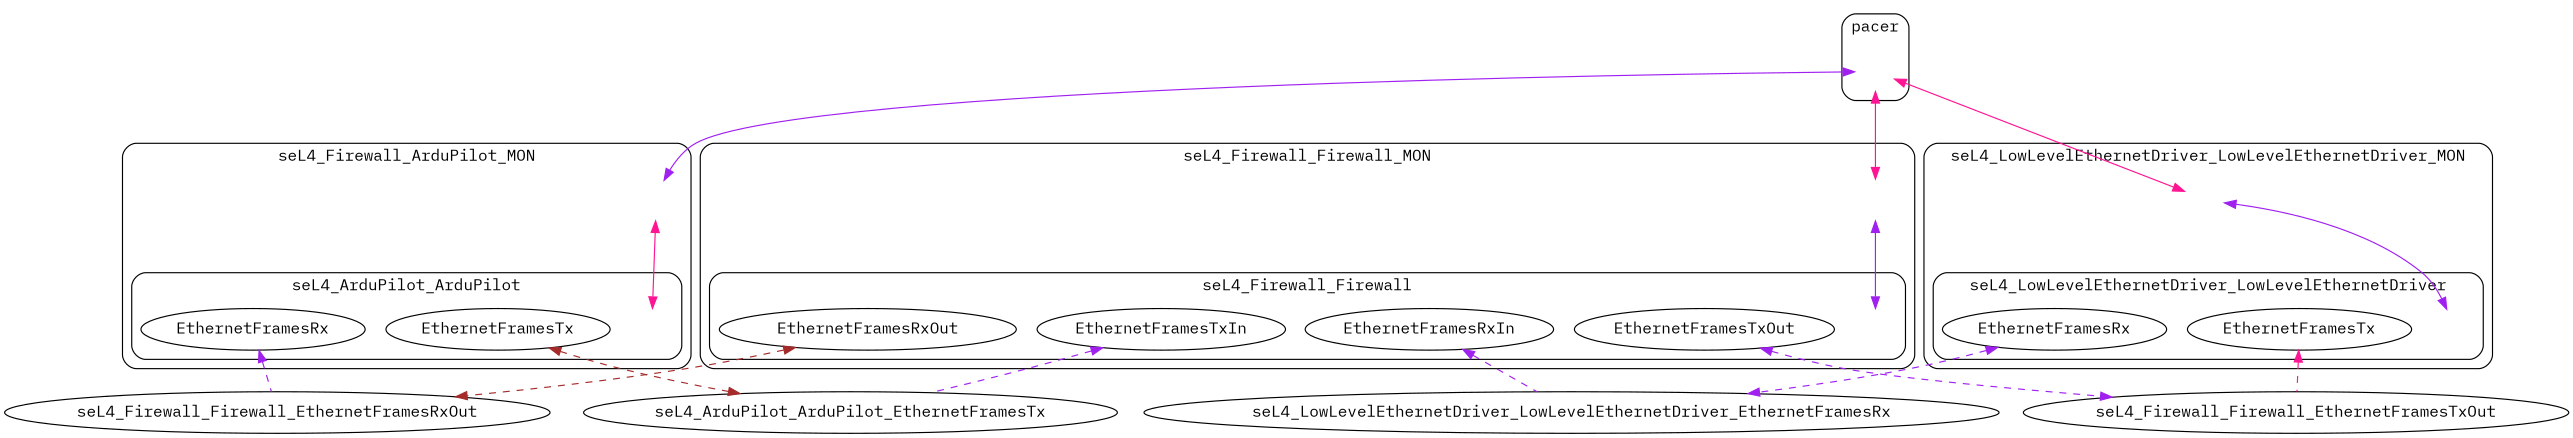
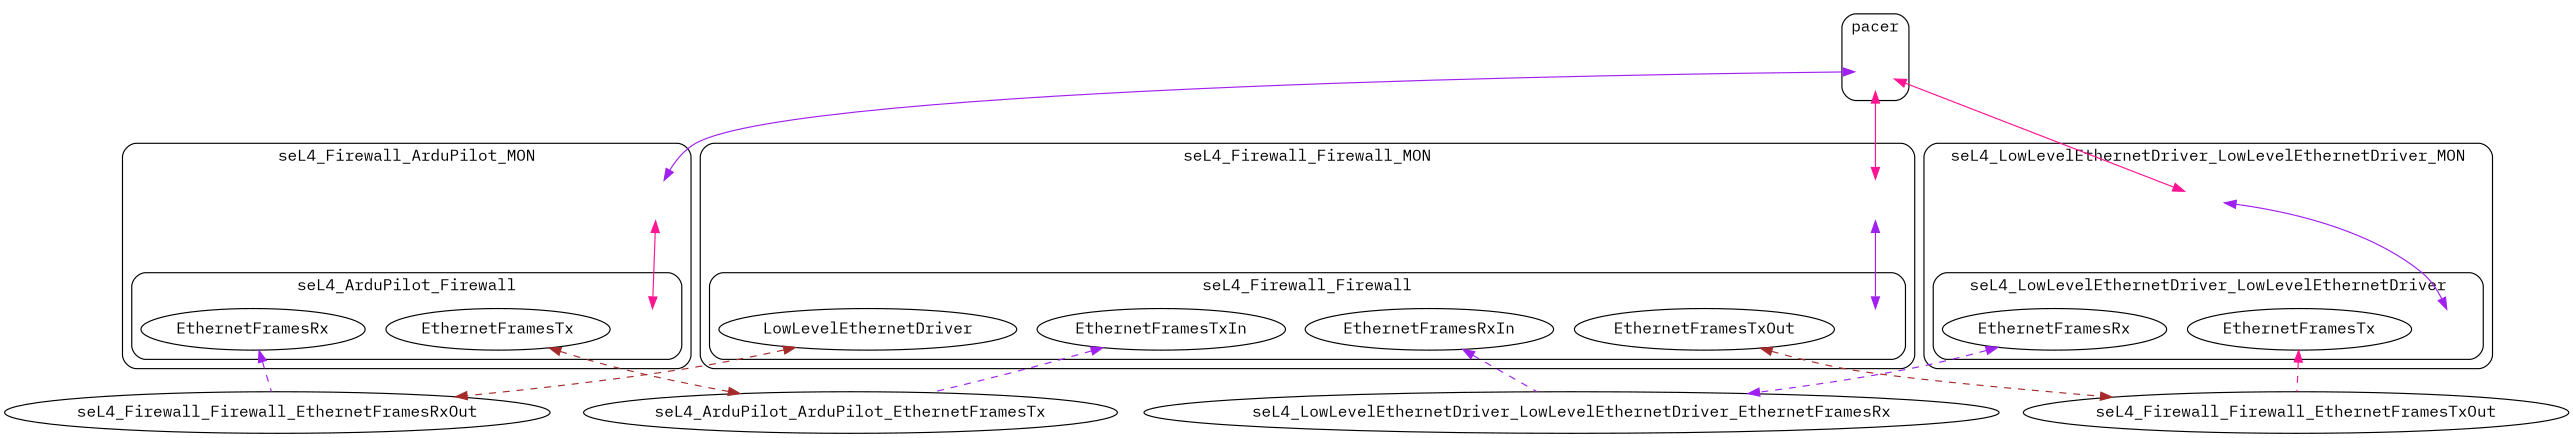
cluster "seL4_ArduPilot_ArduPilot": label "seL4_ArduPilot_ArduPilot" -> "seL4_ArduPilot_Firewall"
node "EthernetFramesRxOut": label "EthernetFramesRxOut" -> "LowLevelEthernetDriver"
edge "EthernetFramesTxOut" -- "seL4_Firewall_Firewall_EthernetFramesTxOut": color purple -> brown
